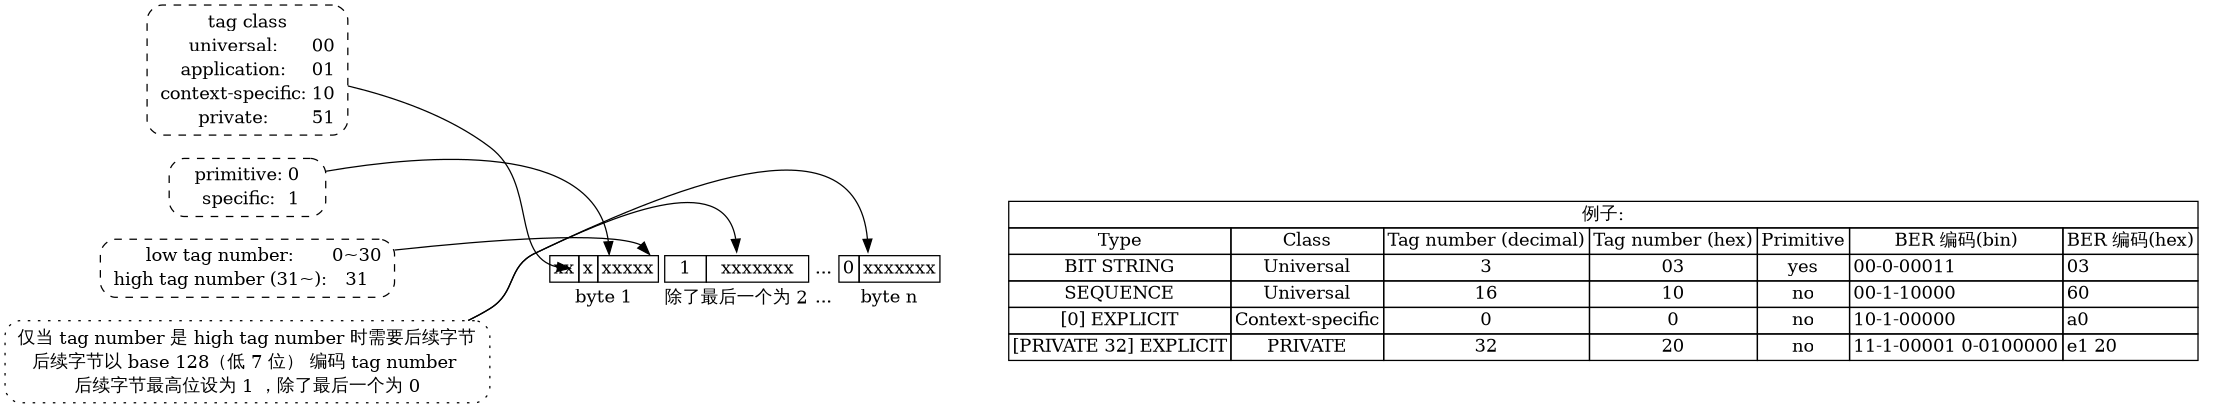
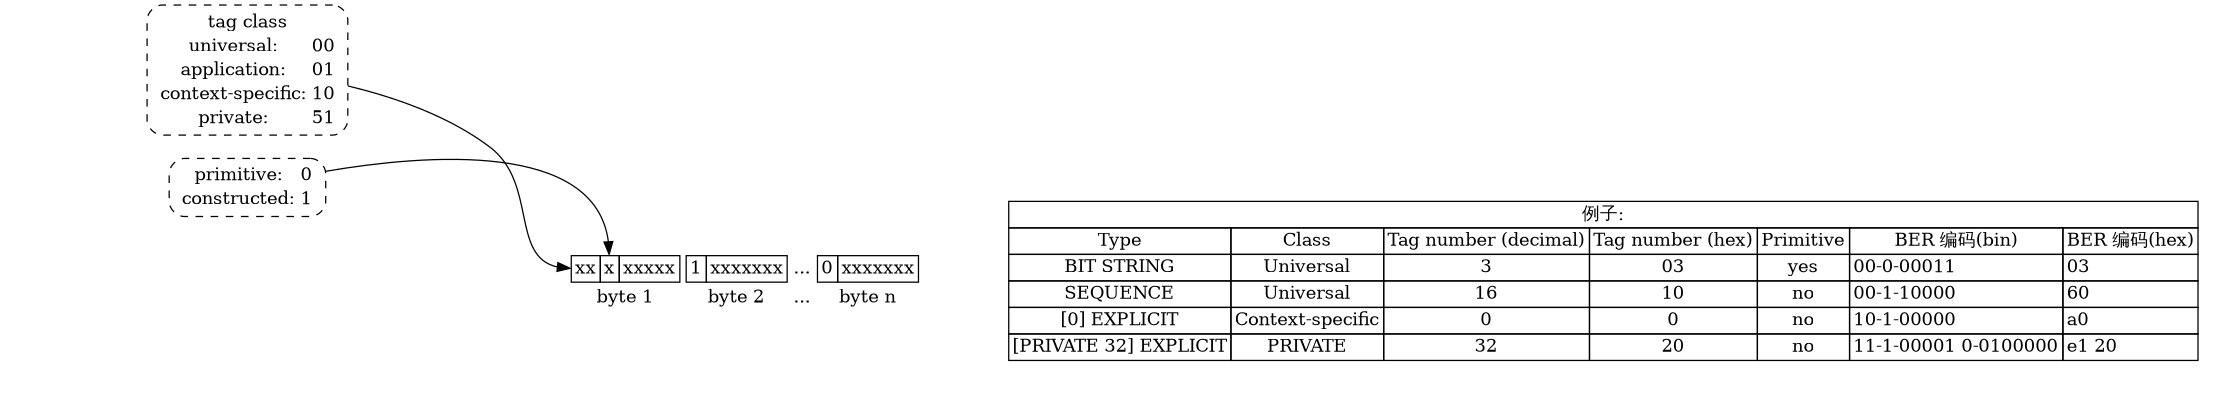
node "primitive:": text "specific:" -> "constructed:"
node "low tag number:": removed
node "xx": text "除了最后一个为 2" -> "byte 2"
node "仅当 tag number 是 high tag number 时需要后续字节": removed
